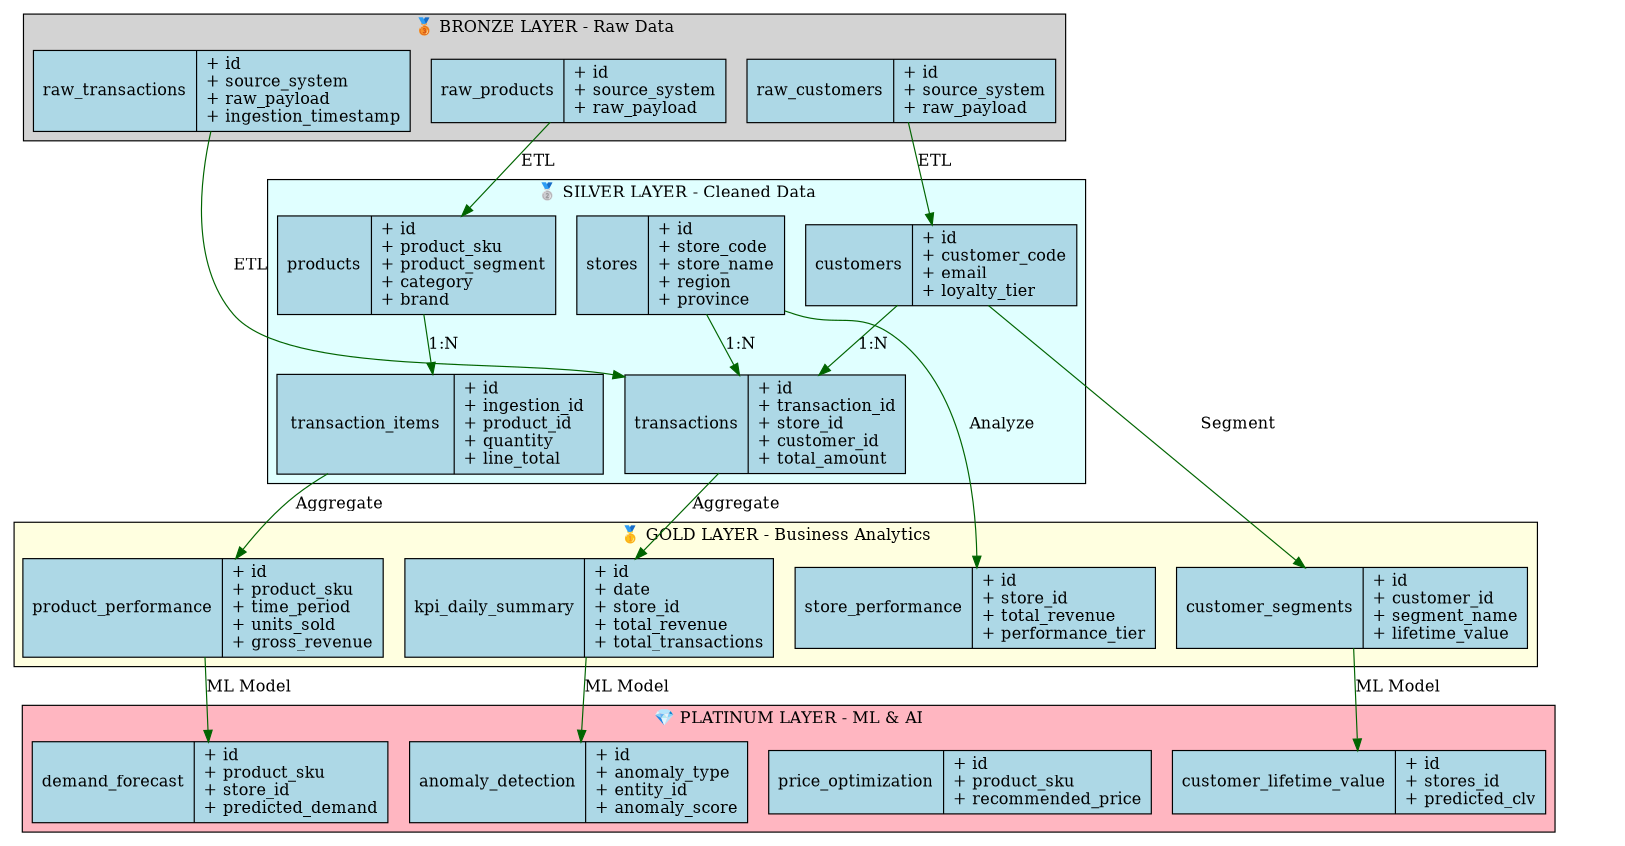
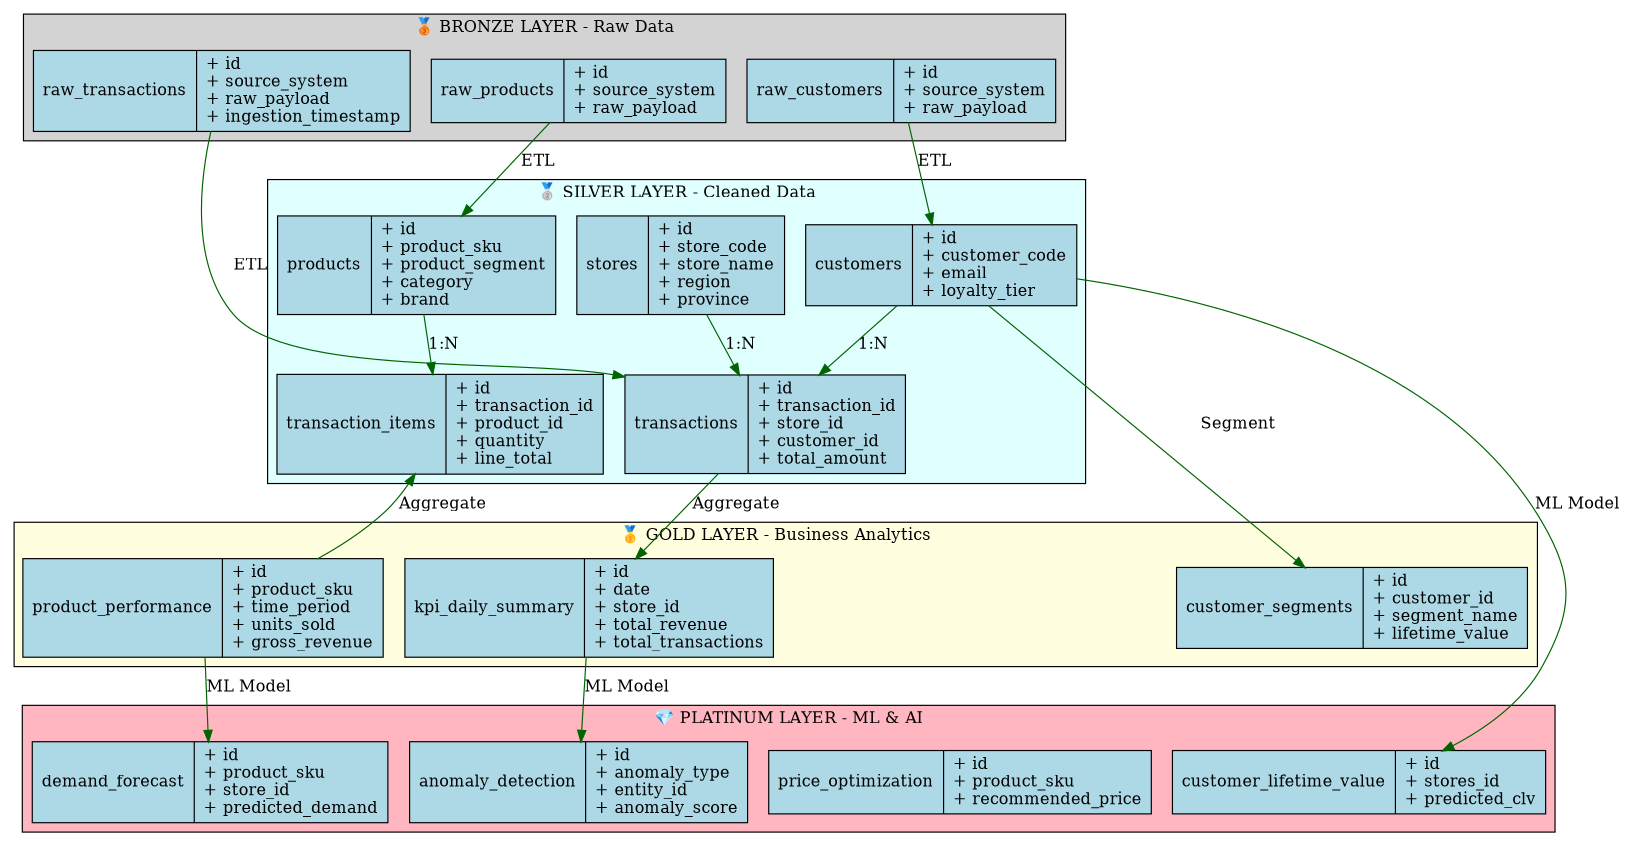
node "transaction_items": text "+ ingestion_id" -> "+ transaction_id"
edge "transaction_items" -> "product_performance": reversed
node "store_performance": removed
edge "customer_segments" -> "customer_lifetime_value": now "customers" -> "customer_lifetime_value"
